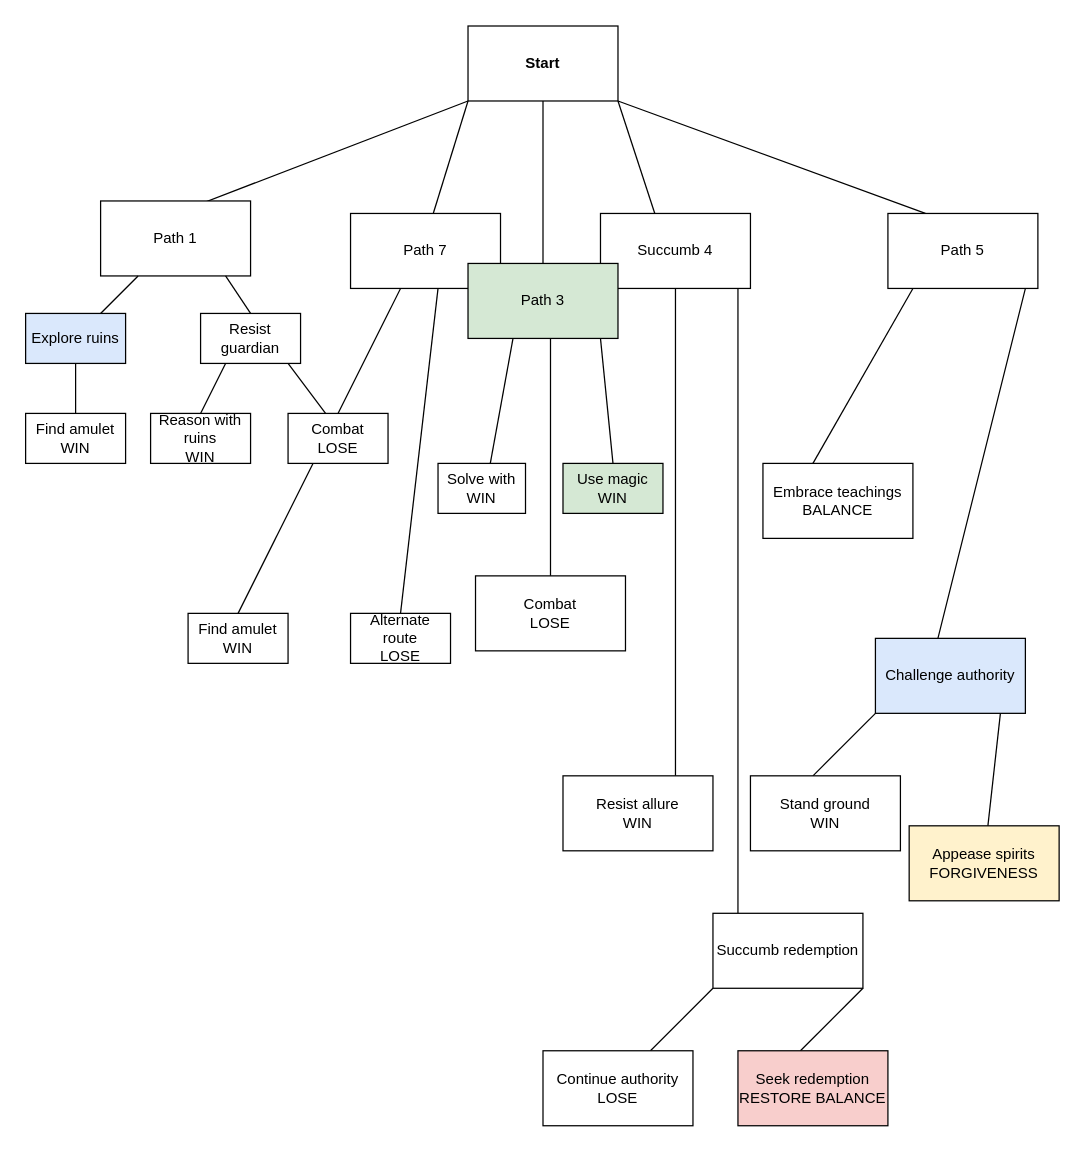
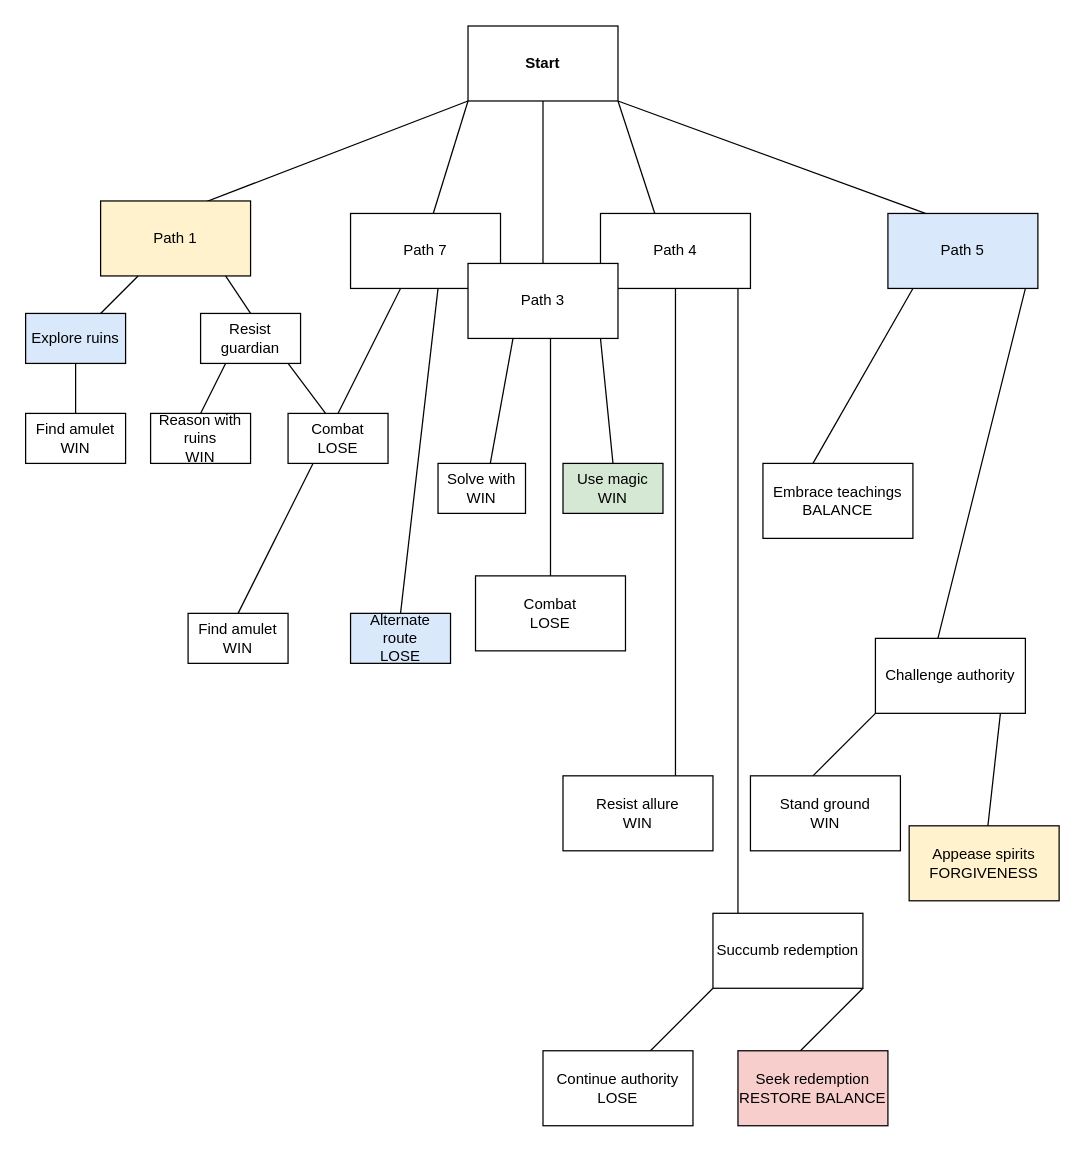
node "Path 1": fillcolor #ffffff -> #fff2cc
node "Succumb 4": label "Succumb 4" -> "Path 4"
node "Path 5": fillcolor #ffffff -> #dae8fc
node "Path 3": fillcolor #d5e8d4 -> #ffffff
node "Alternate route LOSE": fillcolor #ffffff -> #dae8fc
node "Challenge authority": fillcolor #dae8fc -> #ffffff
